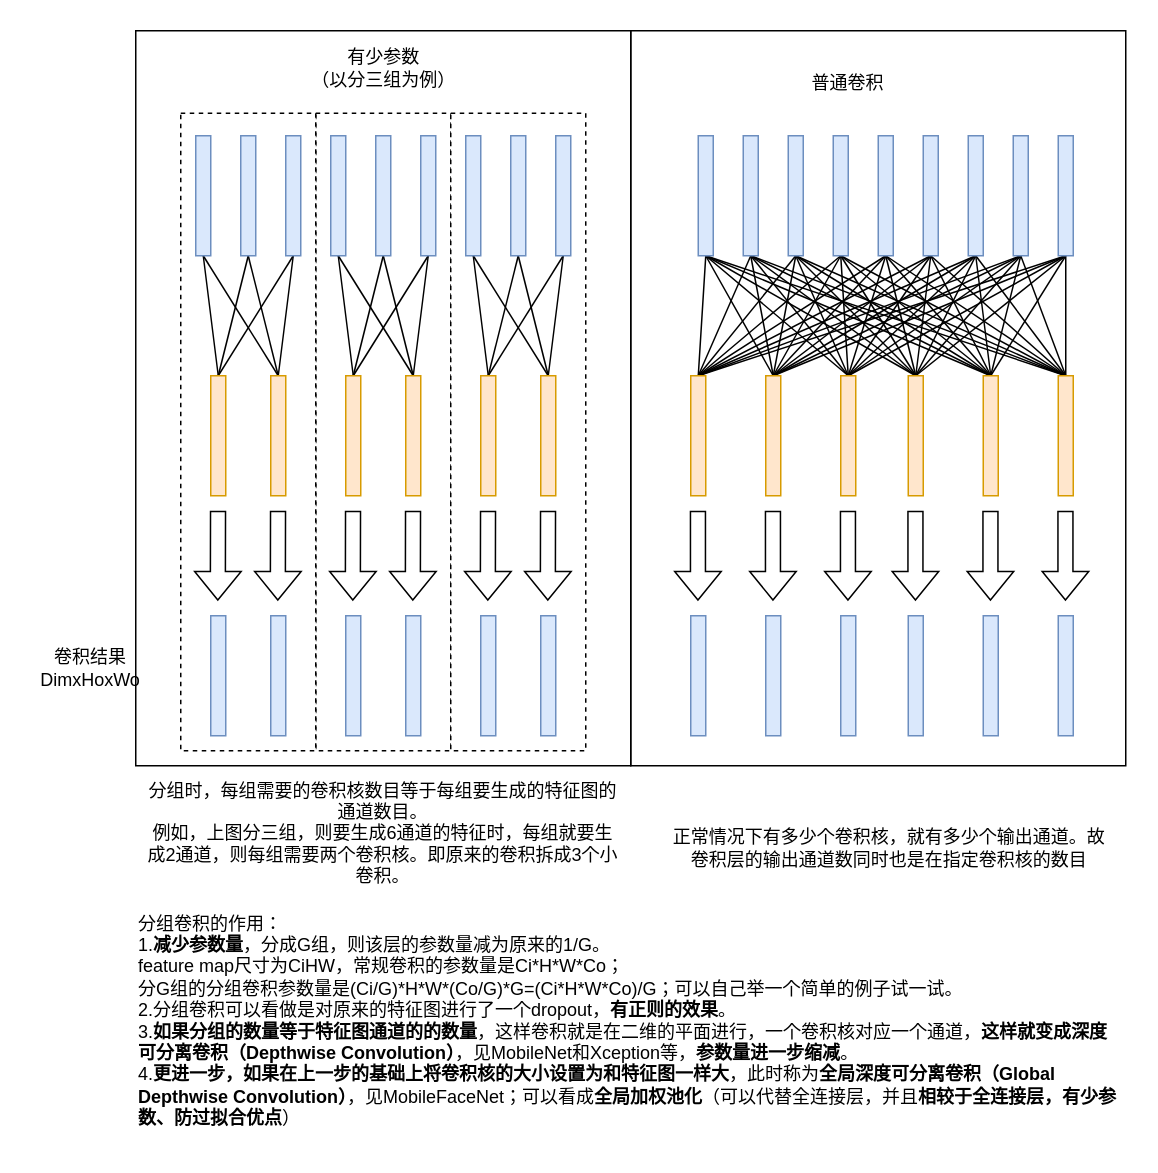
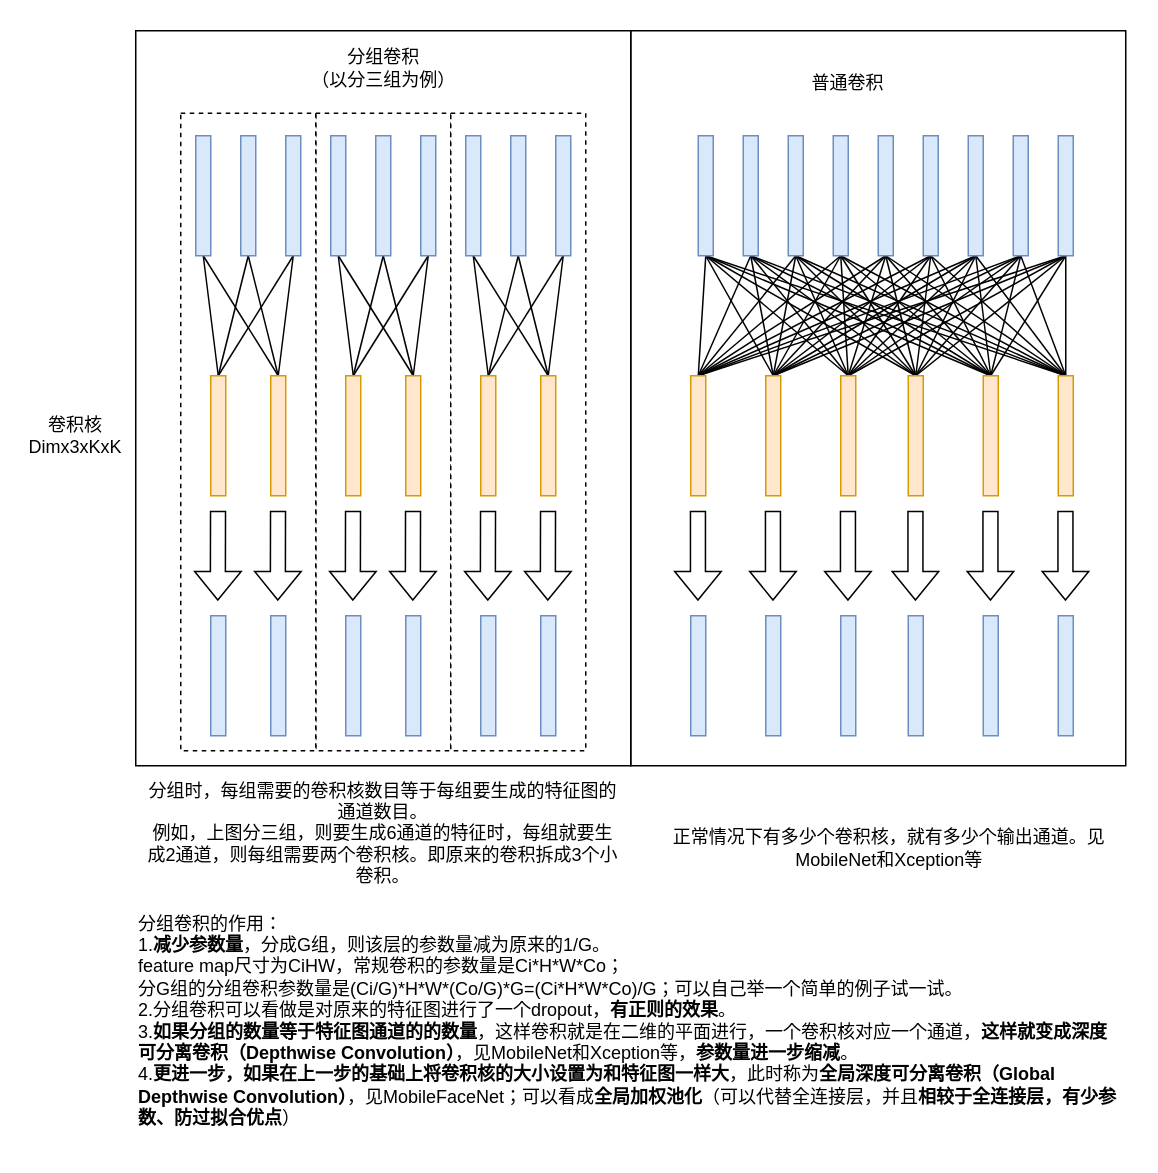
node "有少参数 （以分三组为例）": label "有少参数 （以分三组为例）" -> "分组卷积 （以分三组为例）"
node "卷积核 Dimx3xKxK": added
node "卷积结果 DimxHoxWo": removed
node "正常情况下有多少个卷积核，就有多少个输出通道。故卷积层的输出通道数同时也是在指定卷积核的数目": label "正常情况下有多少个卷积核，就有多少个输出通道。故卷积层的输出通道数同时也是在指定卷积核的数目" -> "正常情况下有多少个卷积核，就有多少个输出通道。见MobileNet和Xception等"
